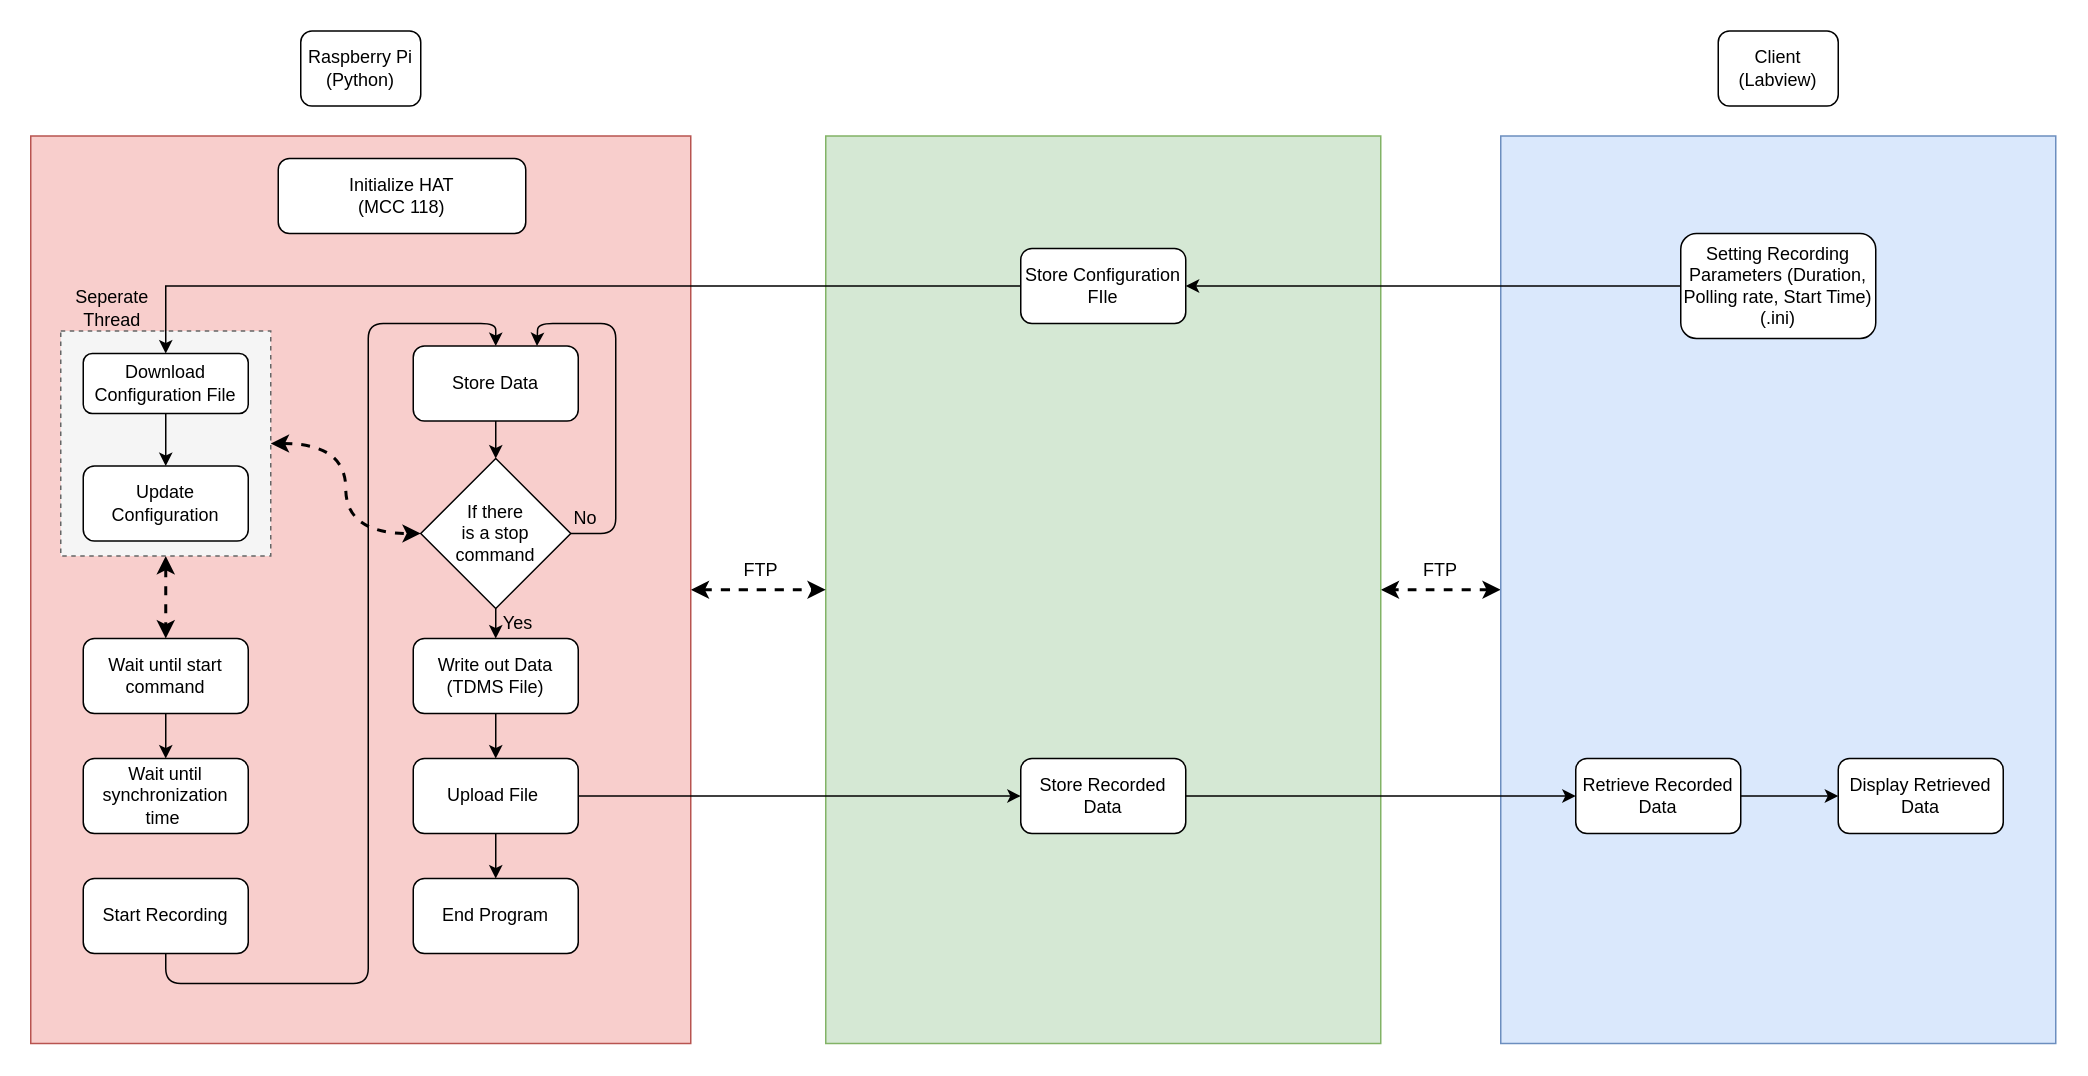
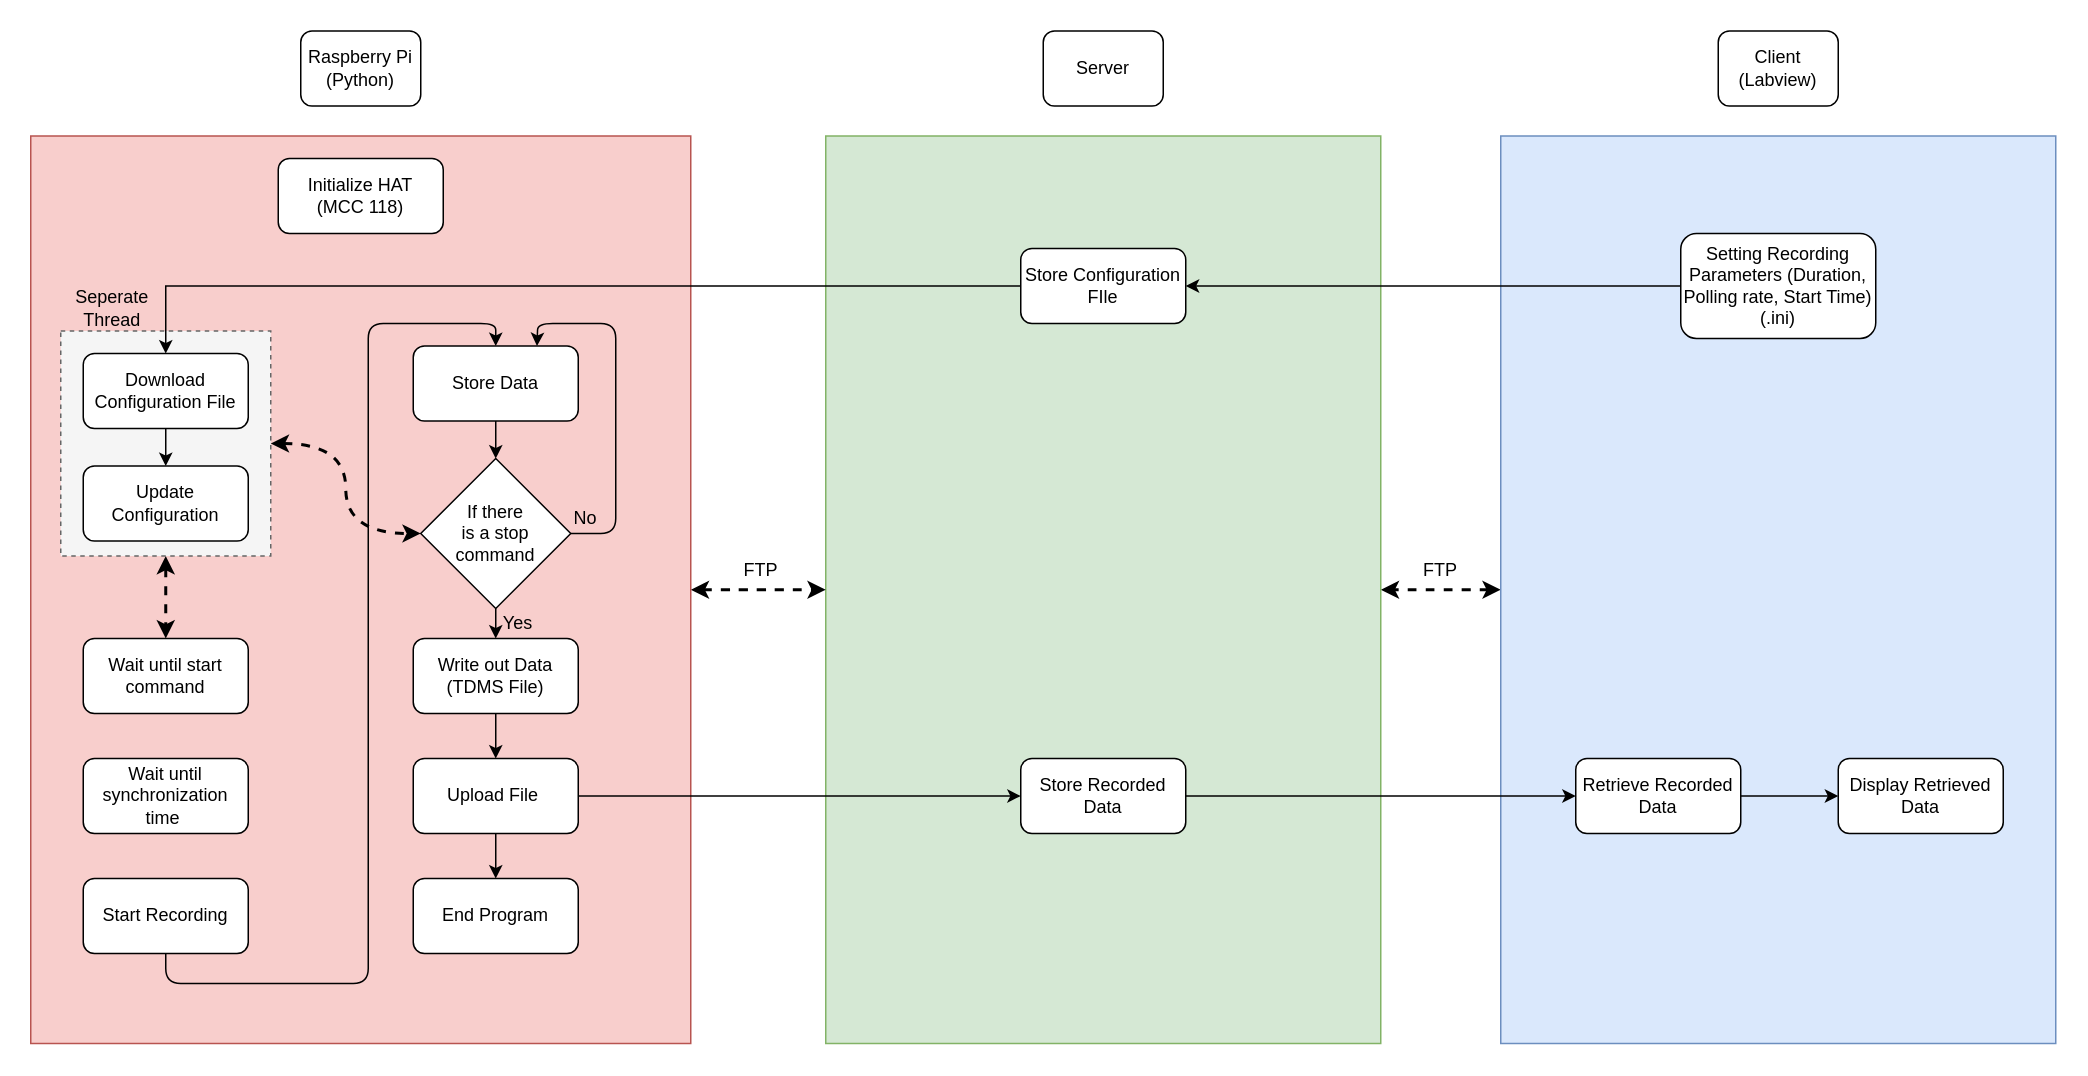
node "Server": added
node "Initialize HAT (MCC 118)": size 248x75 -> 165x75
node "Download Configuration File": size 165x60 -> 165x75
edge "Wait until start command" -> "Wait until synchronization time": removed
